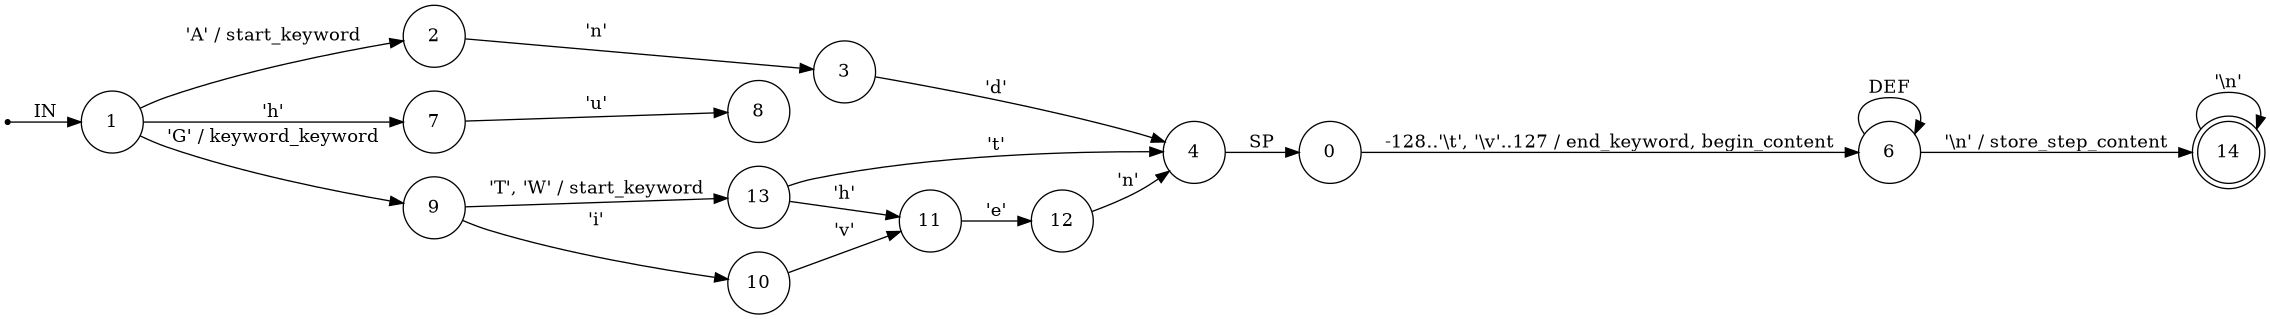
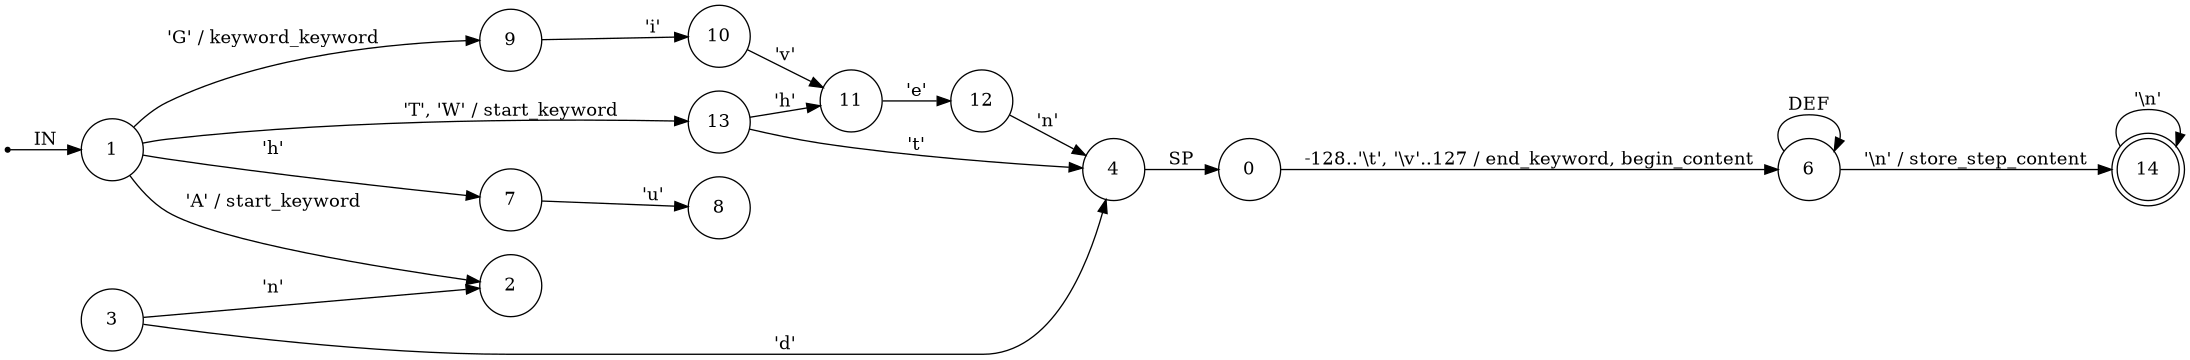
edge "2" -> "3": reversed
edge "9" -> "13": now "1" -> "13"
